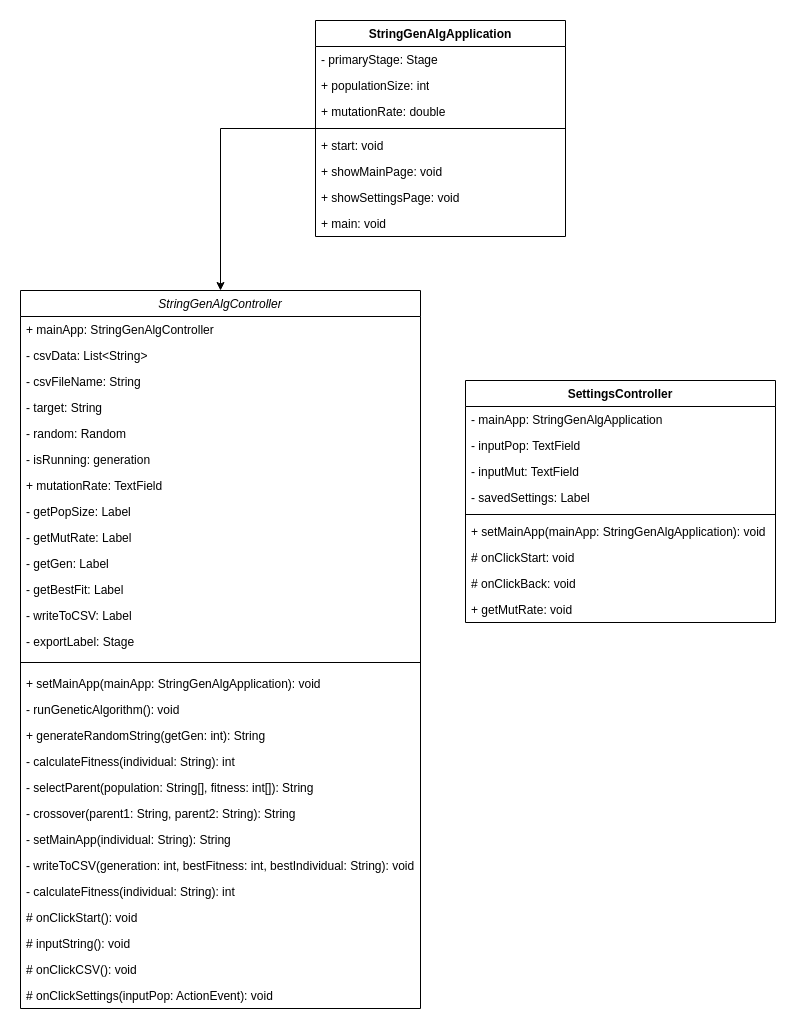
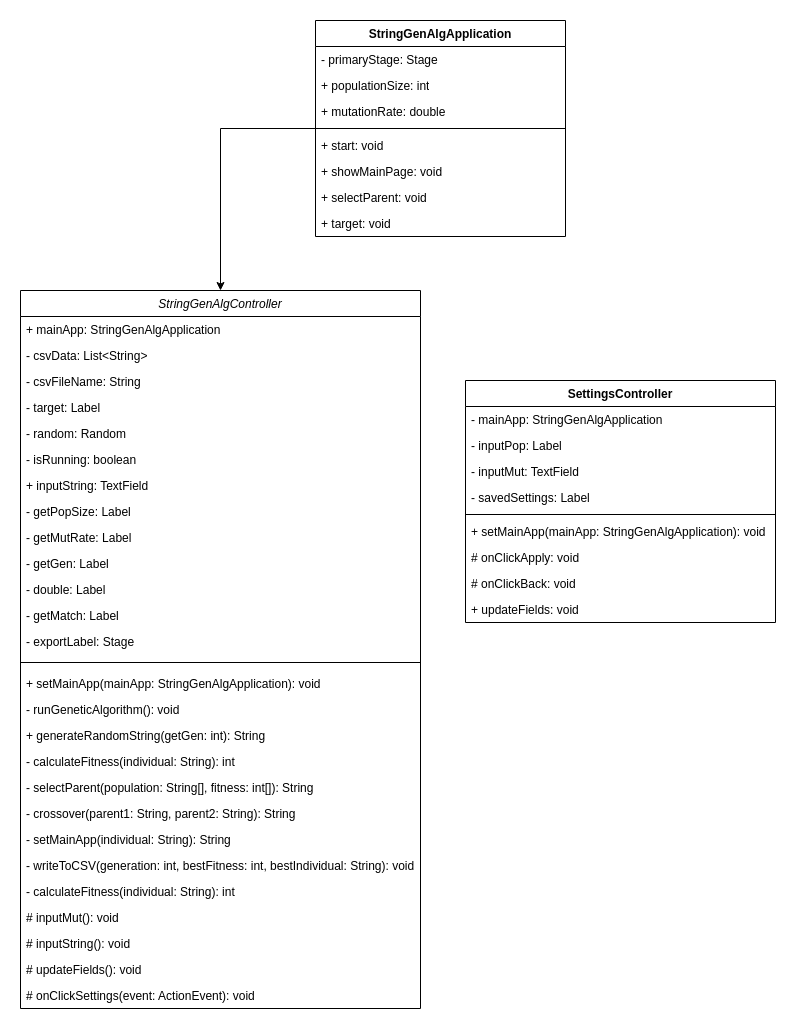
node "+ showSettingsPage: void": label "+ showSettingsPage: void" -> "+ selectParent: void"
node "+ main: void": label "+ main: void" -> "+ target: void"
node "+ mainApp: StringGenAlgController": label "+ mainApp: StringGenAlgController" -> "+ mainApp: StringGenAlgApplication"
node "- target: String": label "- target: String" -> "- target: Label"
node "- inputPop: TextField": label "- inputPop: TextField" -> "- inputPop: Label"
node "- isRunning: generation": label "- isRunning: generation" -> "- isRunning: boolean"
node "+ mutationRate: TextField": label "+ mutationRate: TextField" -> "+ inputString: TextField"
node "# onClickStart: void": label "# onClickStart: void" -> "# onClickApply: void"
node "- getBestFit: Label": label "- getBestFit: Label" -> "- double: Label"
node "+ getMutRate: void": label "+ getMutRate: void" -> "+ updateFields: void"
node "- writeToCSV: Label": label "- writeToCSV: Label" -> "- getMatch: Label"
node "# onClickStart(): void": label "# onClickStart(): void" -> "# inputMut(): void"
node "# onClickCSV(): void": label "# onClickCSV(): void" -> "# updateFields(): void"
node "# onClickSettings(inputPop: ActionEvent): void": label "# onClickSettings(inputPop: ActionEvent): void" -> "# onClickSettings(event: ActionEvent): void"
